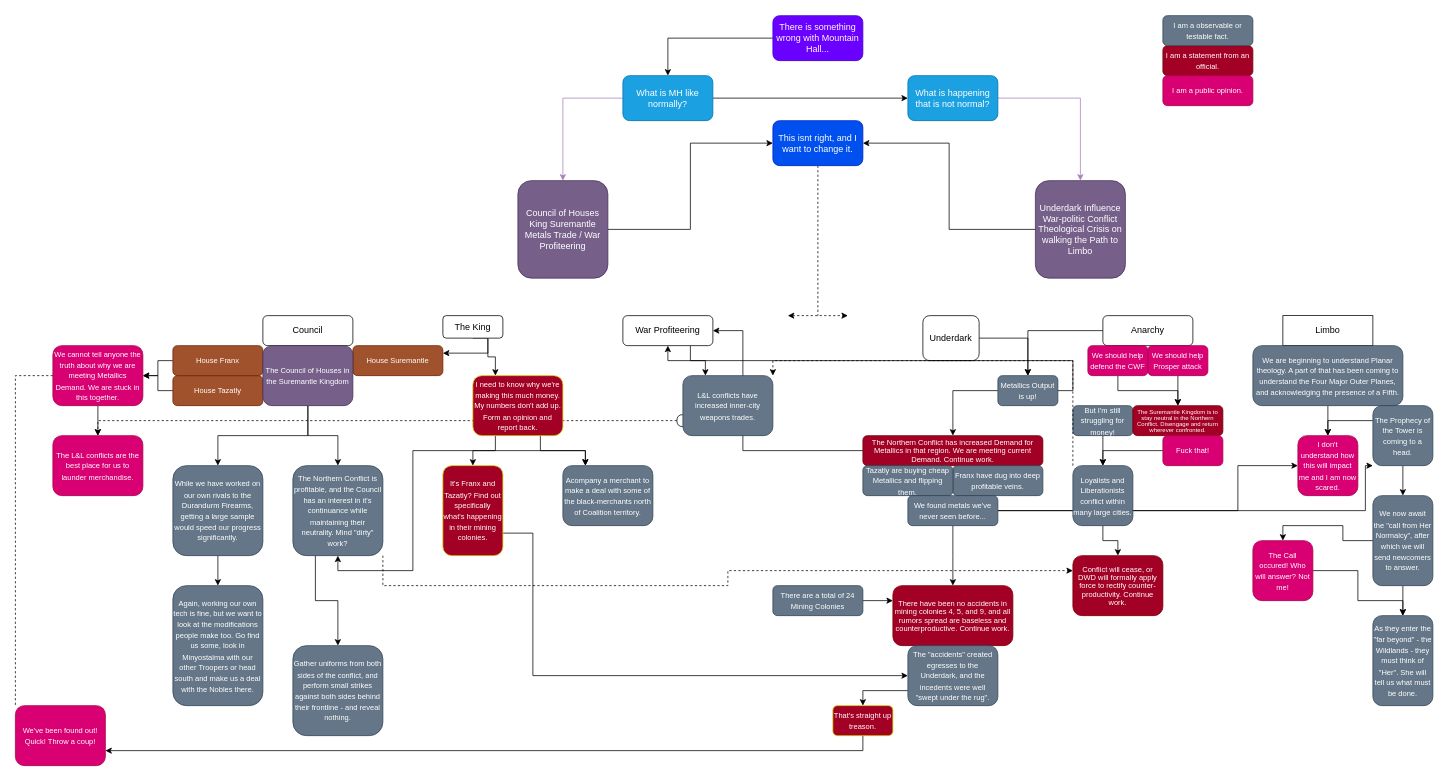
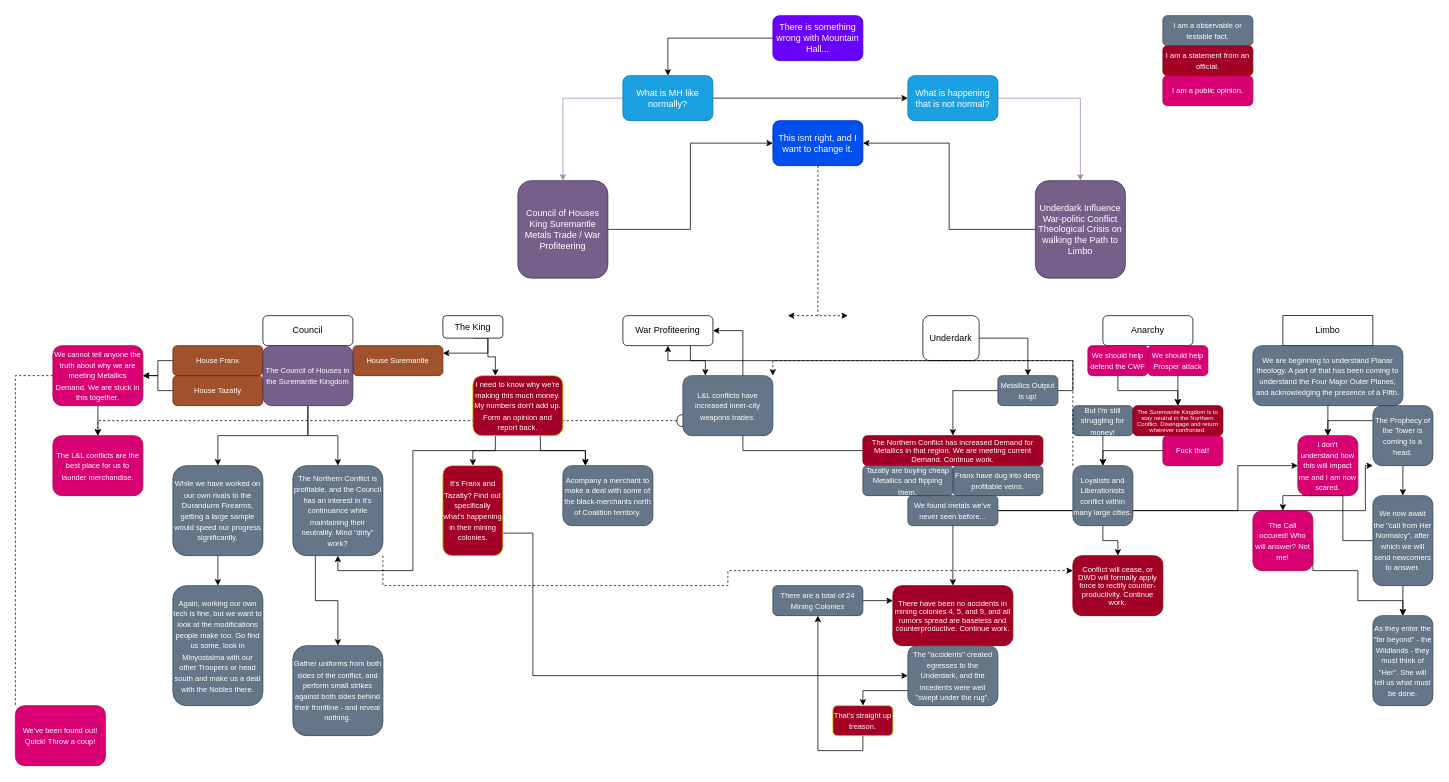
edge "Anarchy" -> "Metallics Output is up!": removed
node "The Call occured! Who will answer? Not me!": moved (1283, 570) -> (1283, 540)
edge "That's straight up treason." -> "We've been found out! Quick! Throw a coup!": now "That's straight up treason." -> "There are a total of 24 Mining Colonies"
